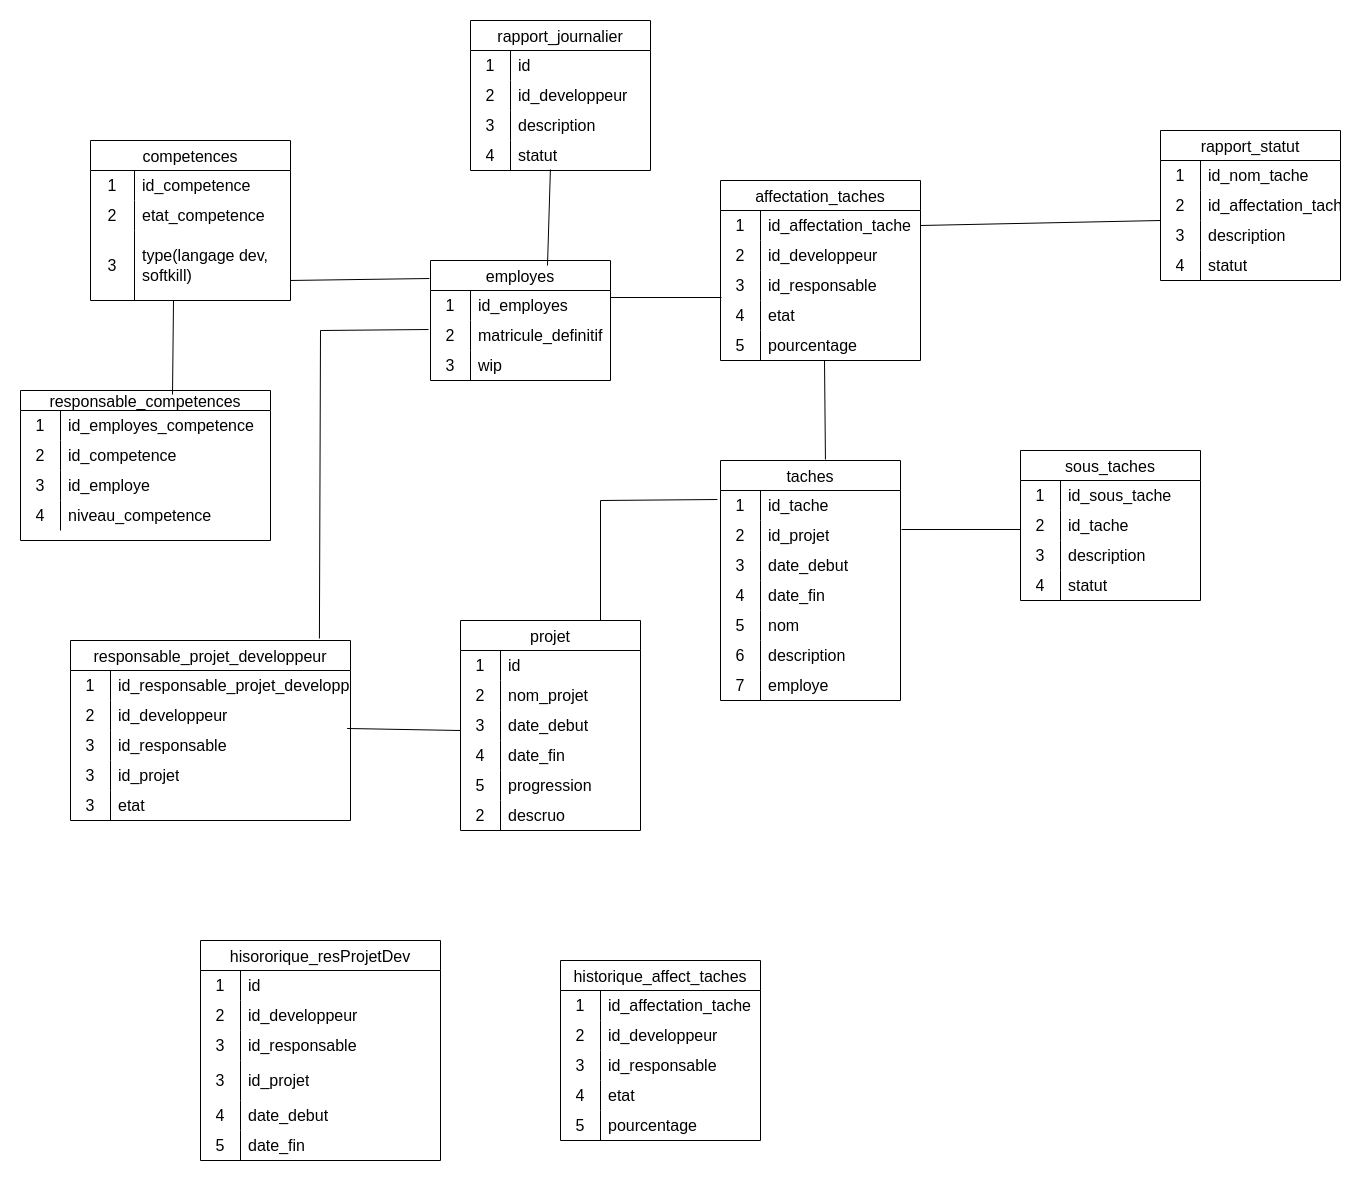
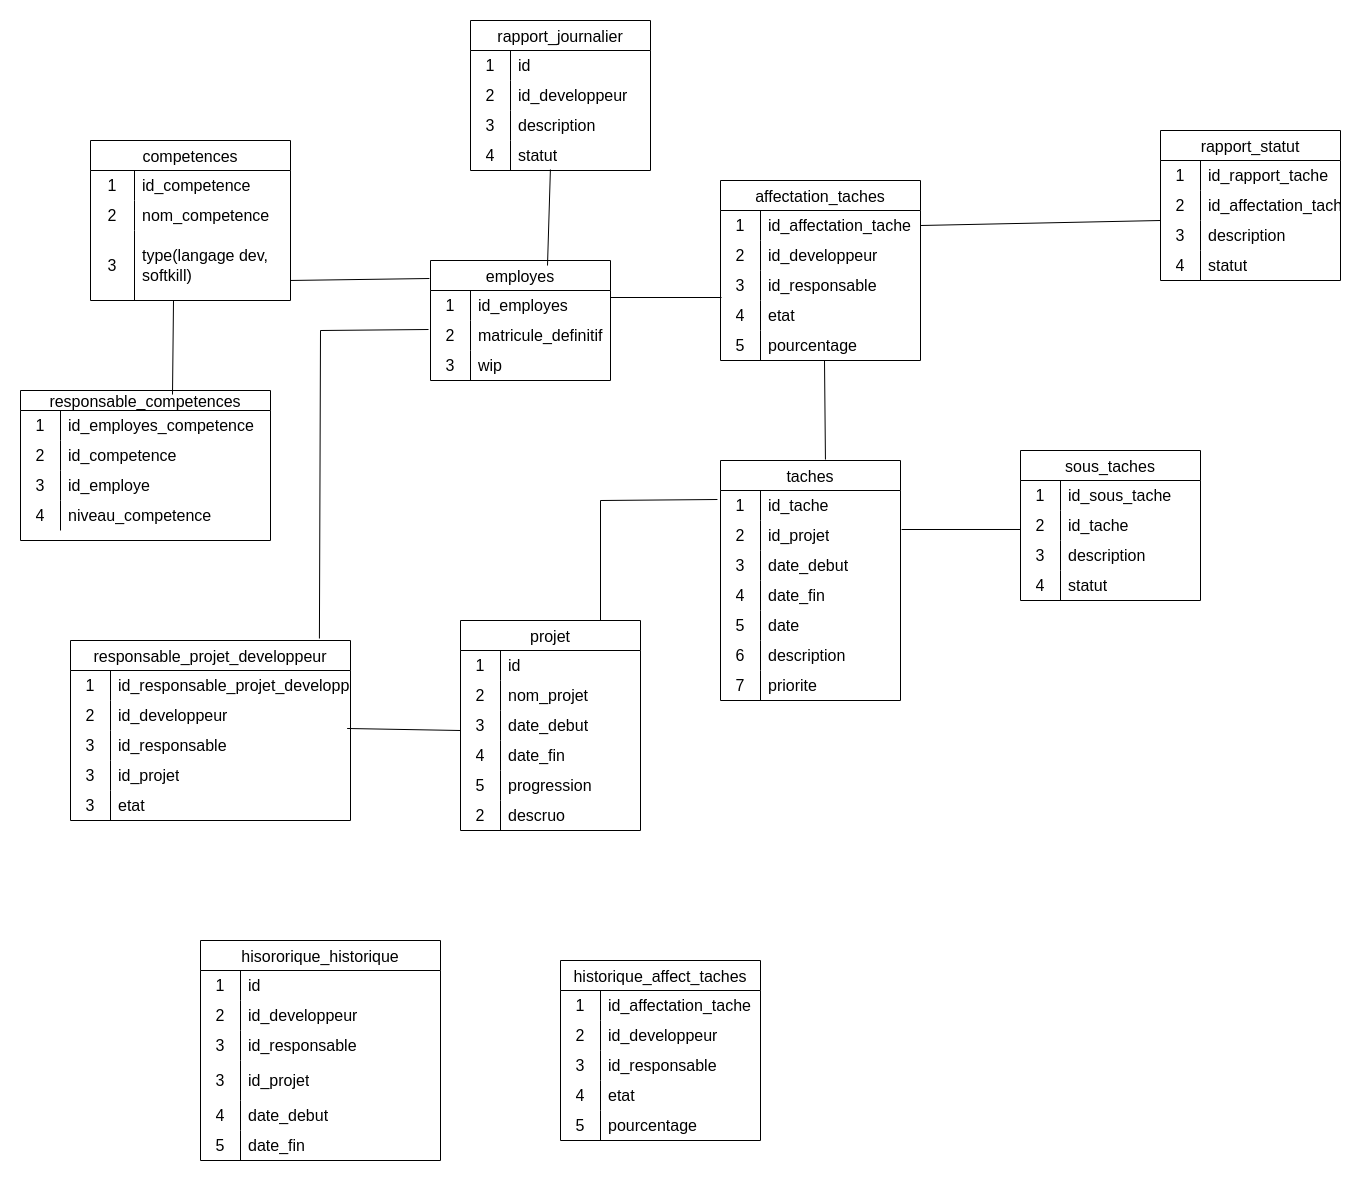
node "id_nom_tache": label "id_nom_tache" -> "id_rapport_tache"
node "etat_competence": label "etat_competence" -> "nom_competence"
node "nom": label "nom" -> "date"
node "employe": label "employe" -> "priorite"
node "hisororique_resProjetDev": label "hisororique_resProjetDev" -> "hisororique_historique"
